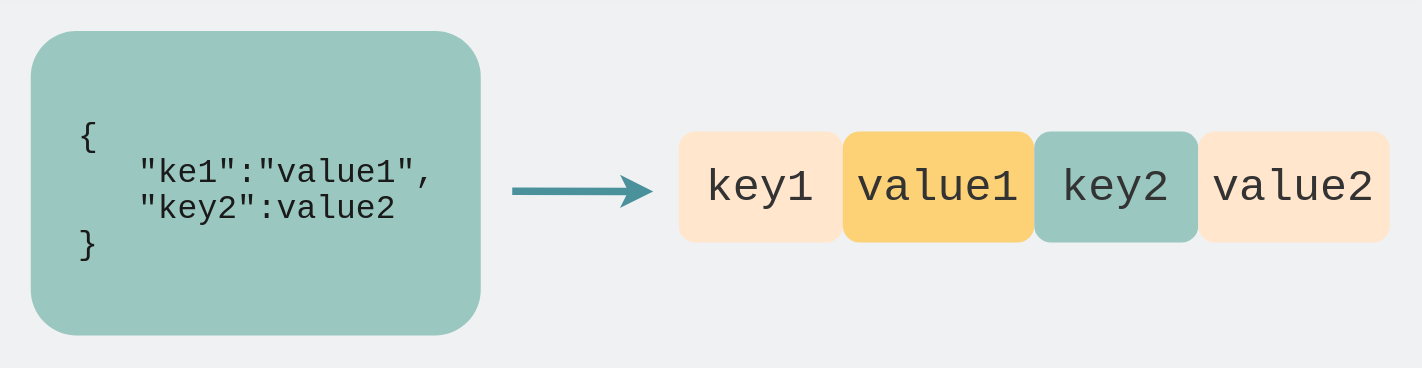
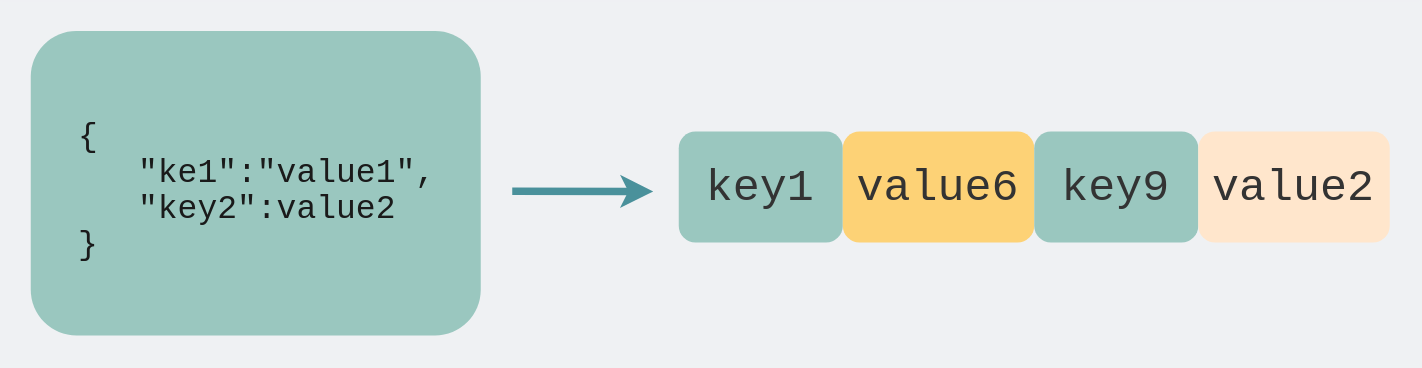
node "key1": fillcolor #ffe6cc -> #9ac7bf
node "value1": label "value1" -> "value6"
node "key2": label "key2" -> "key9"
